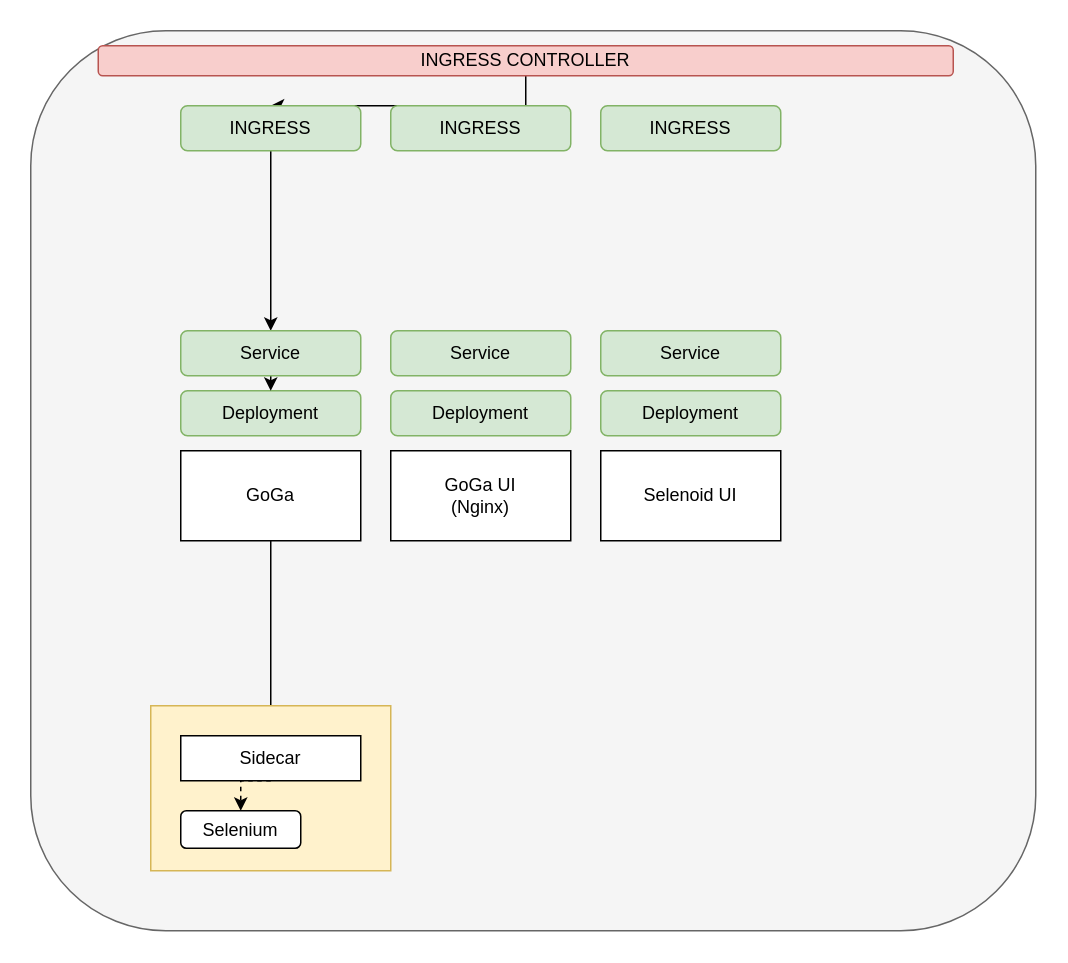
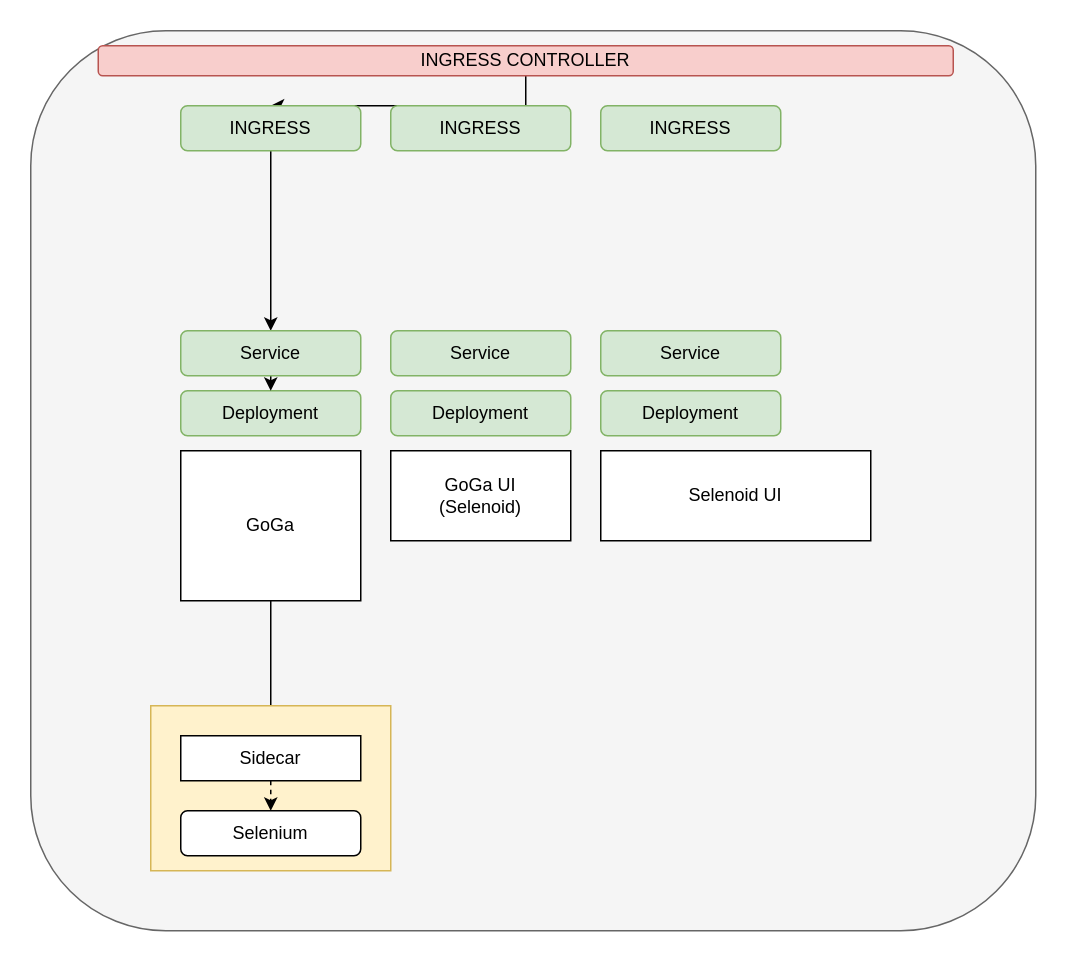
node "GoGa": size 180x90 -> 180x150
node "GoGa UI (Nginx)": label "GoGa UI (Nginx)" -> "GoGa UI (Selenoid)"
node "Selenoid UI": size 180x90 -> 270x90
node "Selenium": size 120x38 -> 180x45
